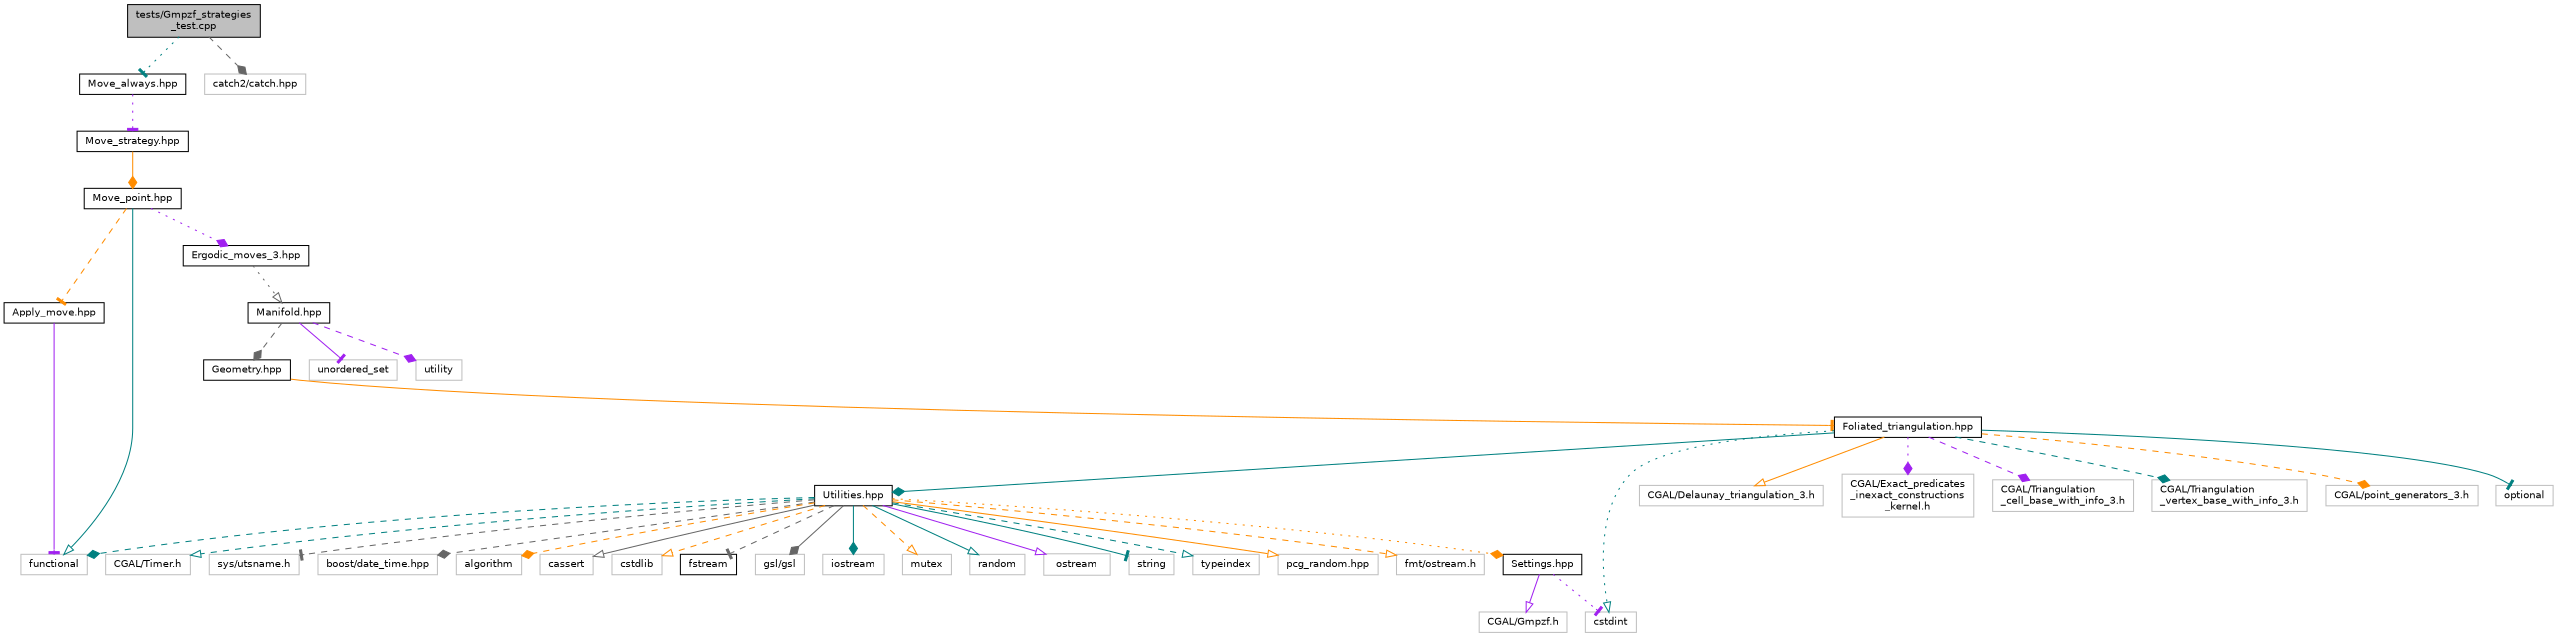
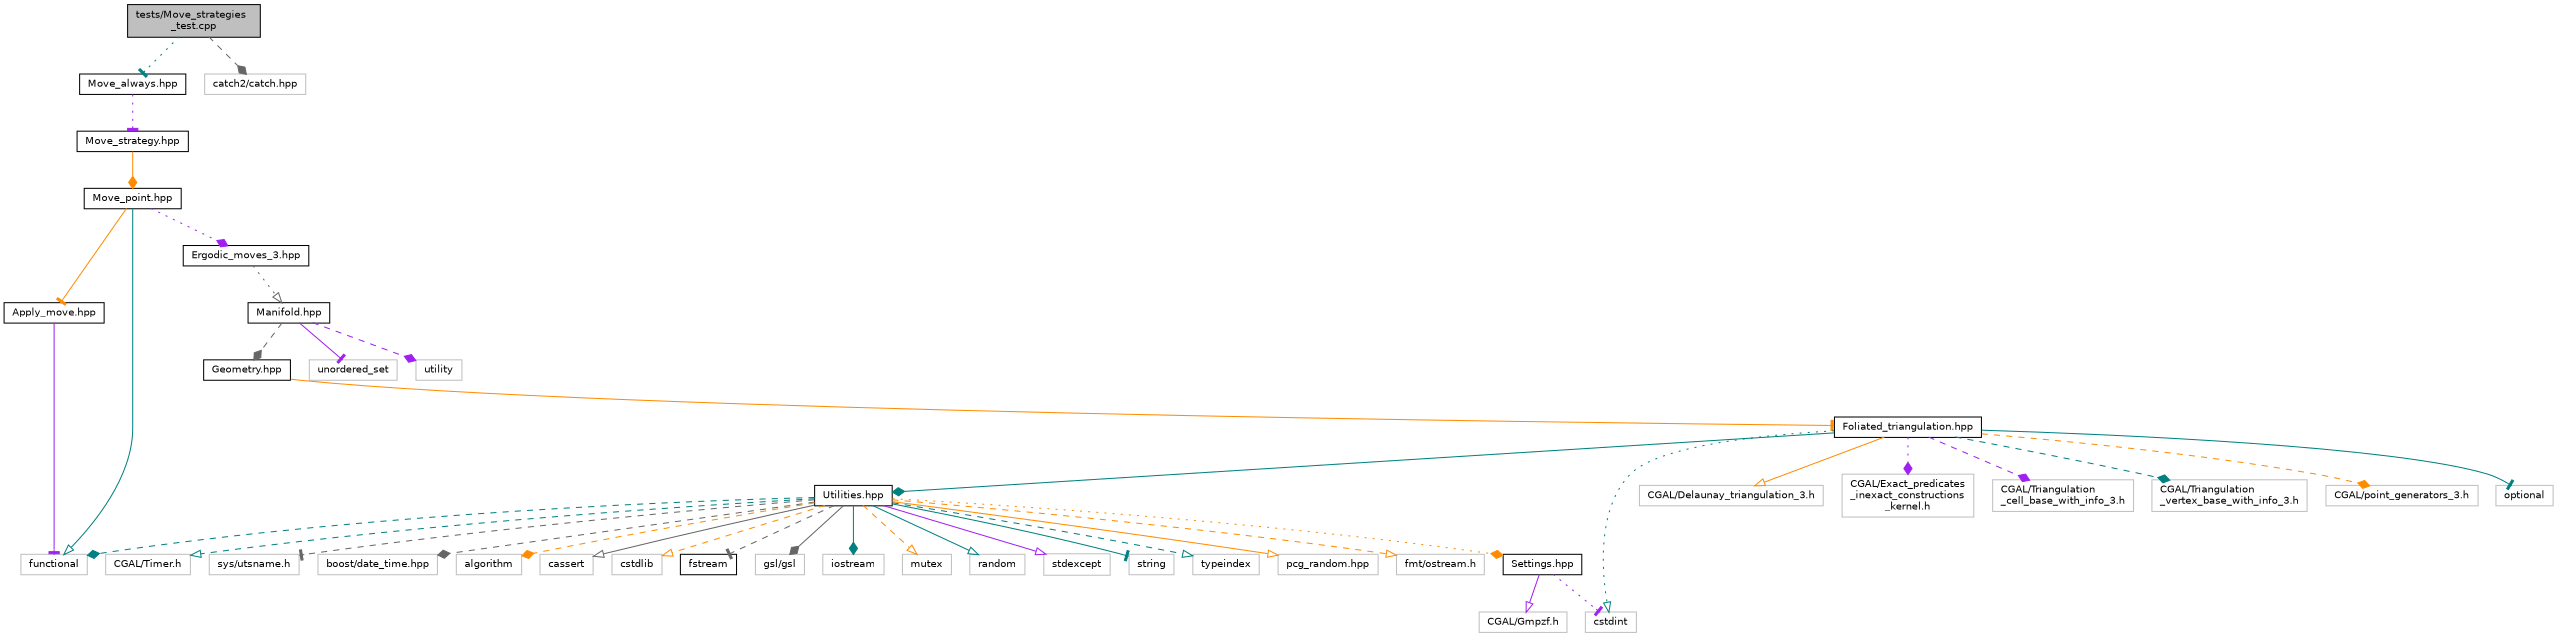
node "tests/Gmpzf_strategies _test.cpp": label "tests/Gmpzf_strategies _test.cpp" -> "tests/Move_strategies _test.cpp"
edge "Move_point.hpp" -> "Apply_move.hpp": style dashed -> solid
node "ostream": label "ostream" -> "stdexcept"
